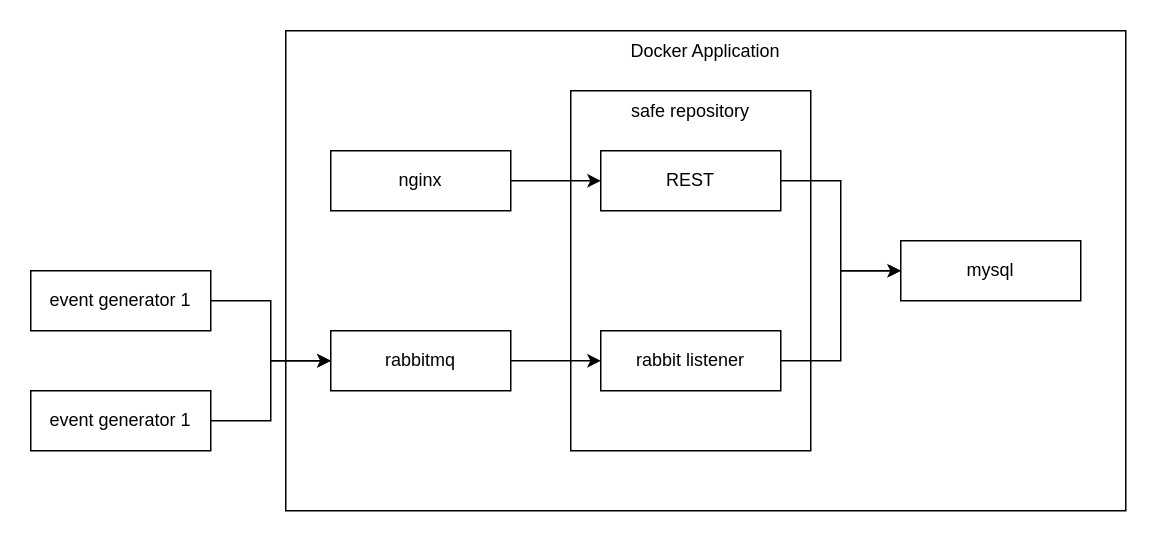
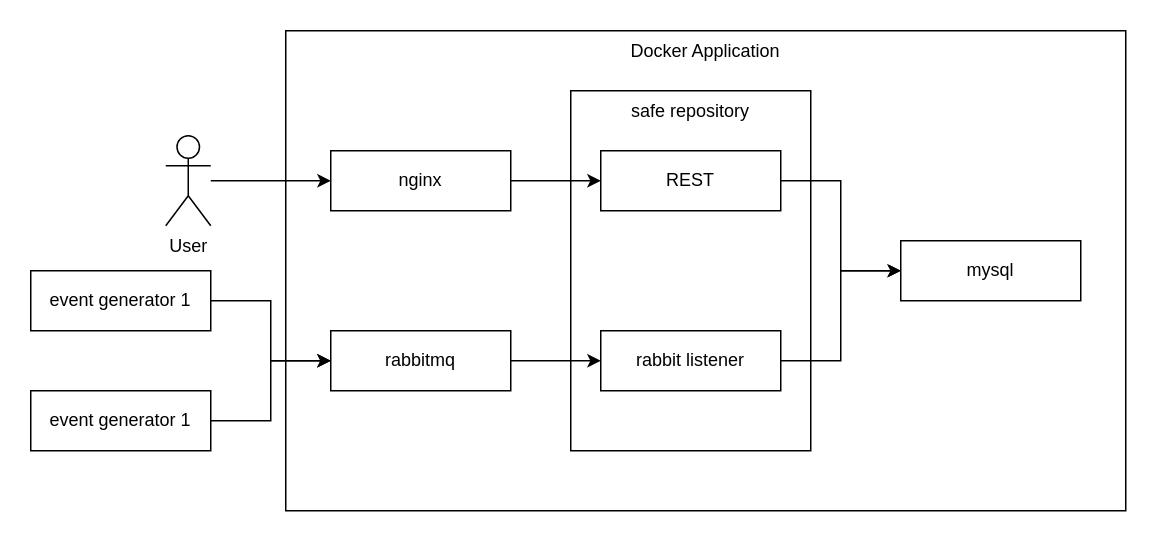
node "User": added
edge "User" -> "nginx": added
